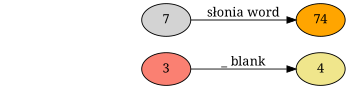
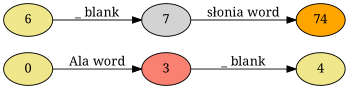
node "6": added
node "0": added
